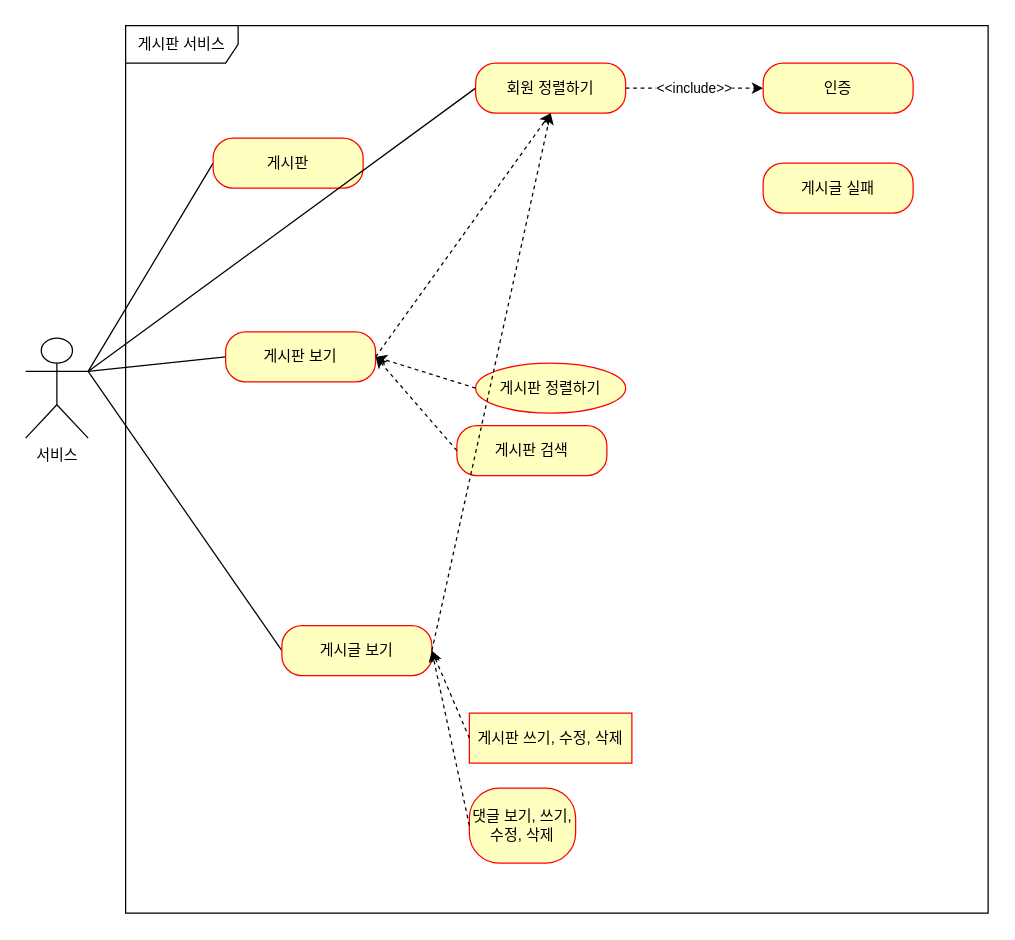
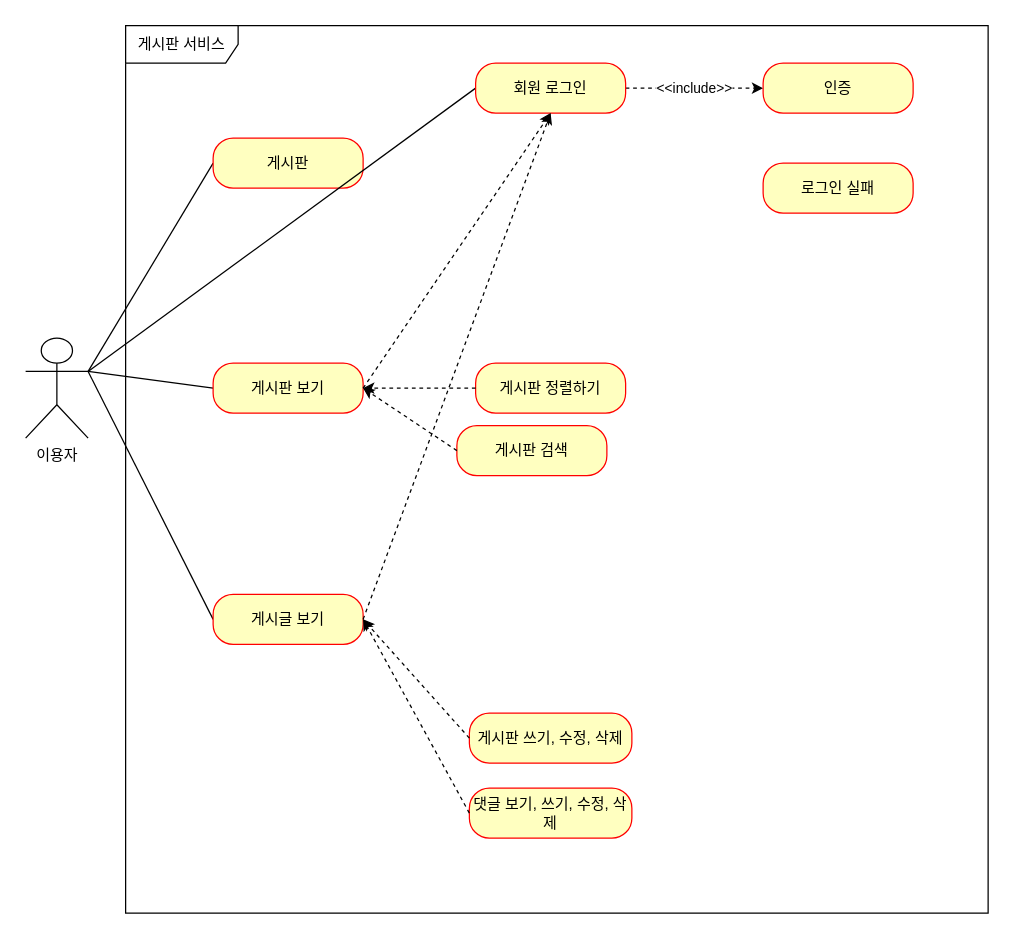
node "회원 정렬하기": label "회원 정렬하기" -> "회원 로그인"
node "게시글 실패": label "게시글 실패" -> "로그인 실패"
node "게시판 보기": moved (301, 357) -> (288, 388)
node "게시판 정렬하기": shape ellipse -> rounded rectangle
node "서비스": label "서비스" -> "이용자"
node "게시글 보기": moved (357, 651) -> (288, 619)
node "게시판 쓰기, 수정, 삭제": shape rectangle -> rounded rectangle
node "댓글 보기, 쓰기, 수정, 삭제": size 106x75 -> 163x50
